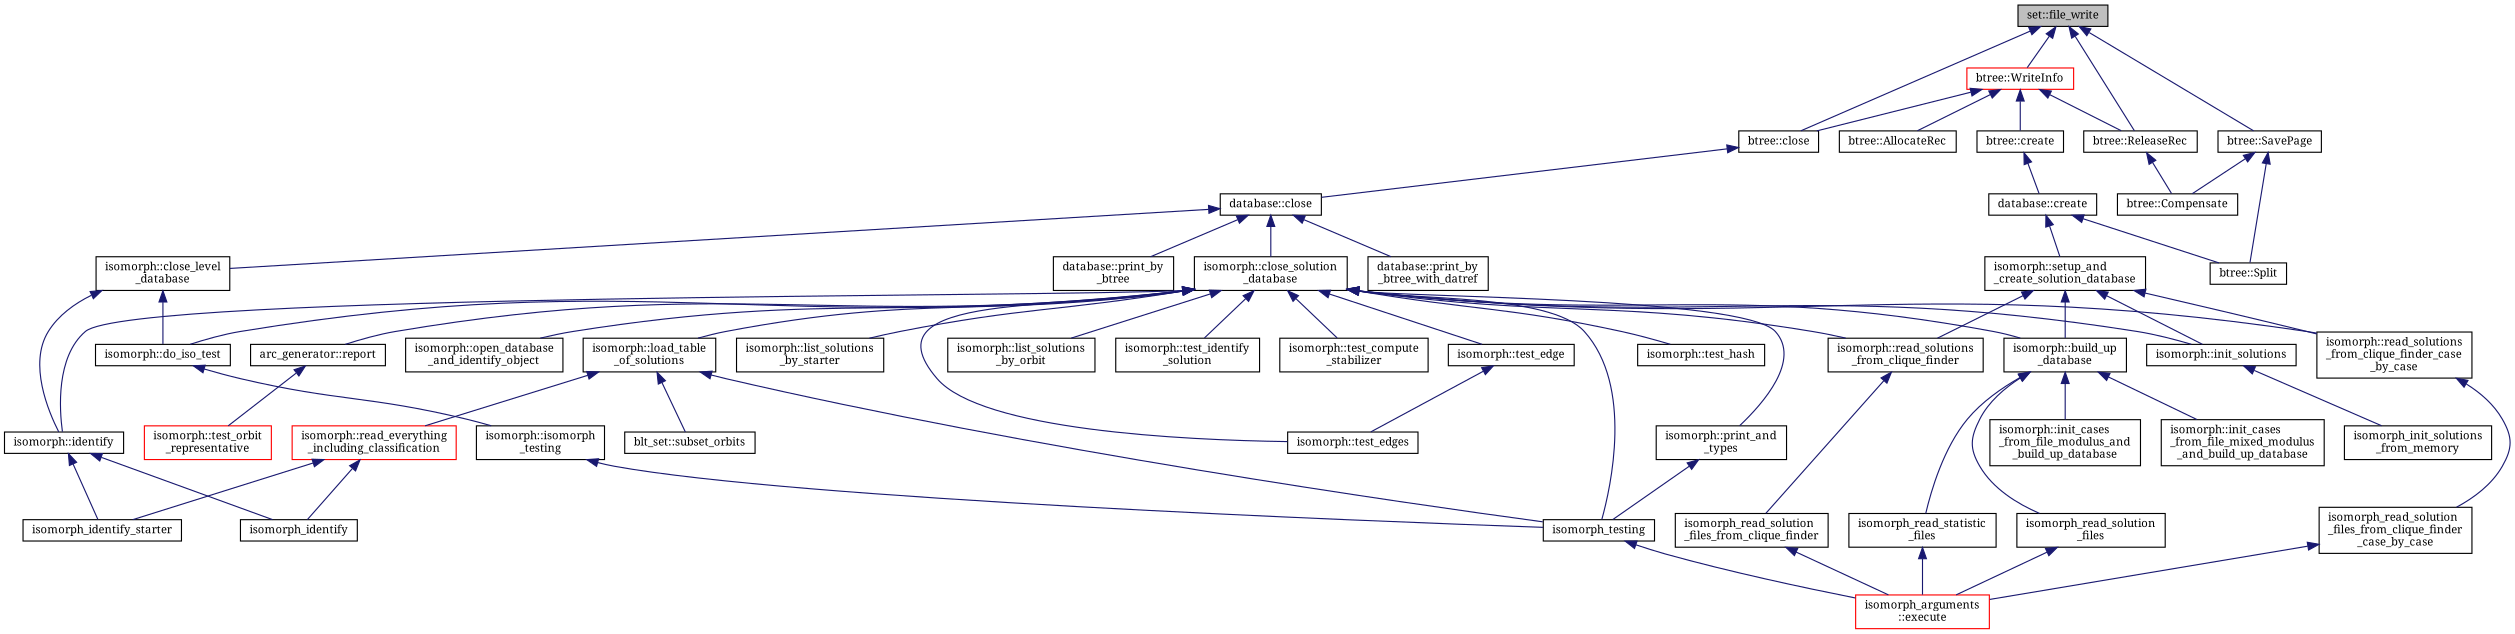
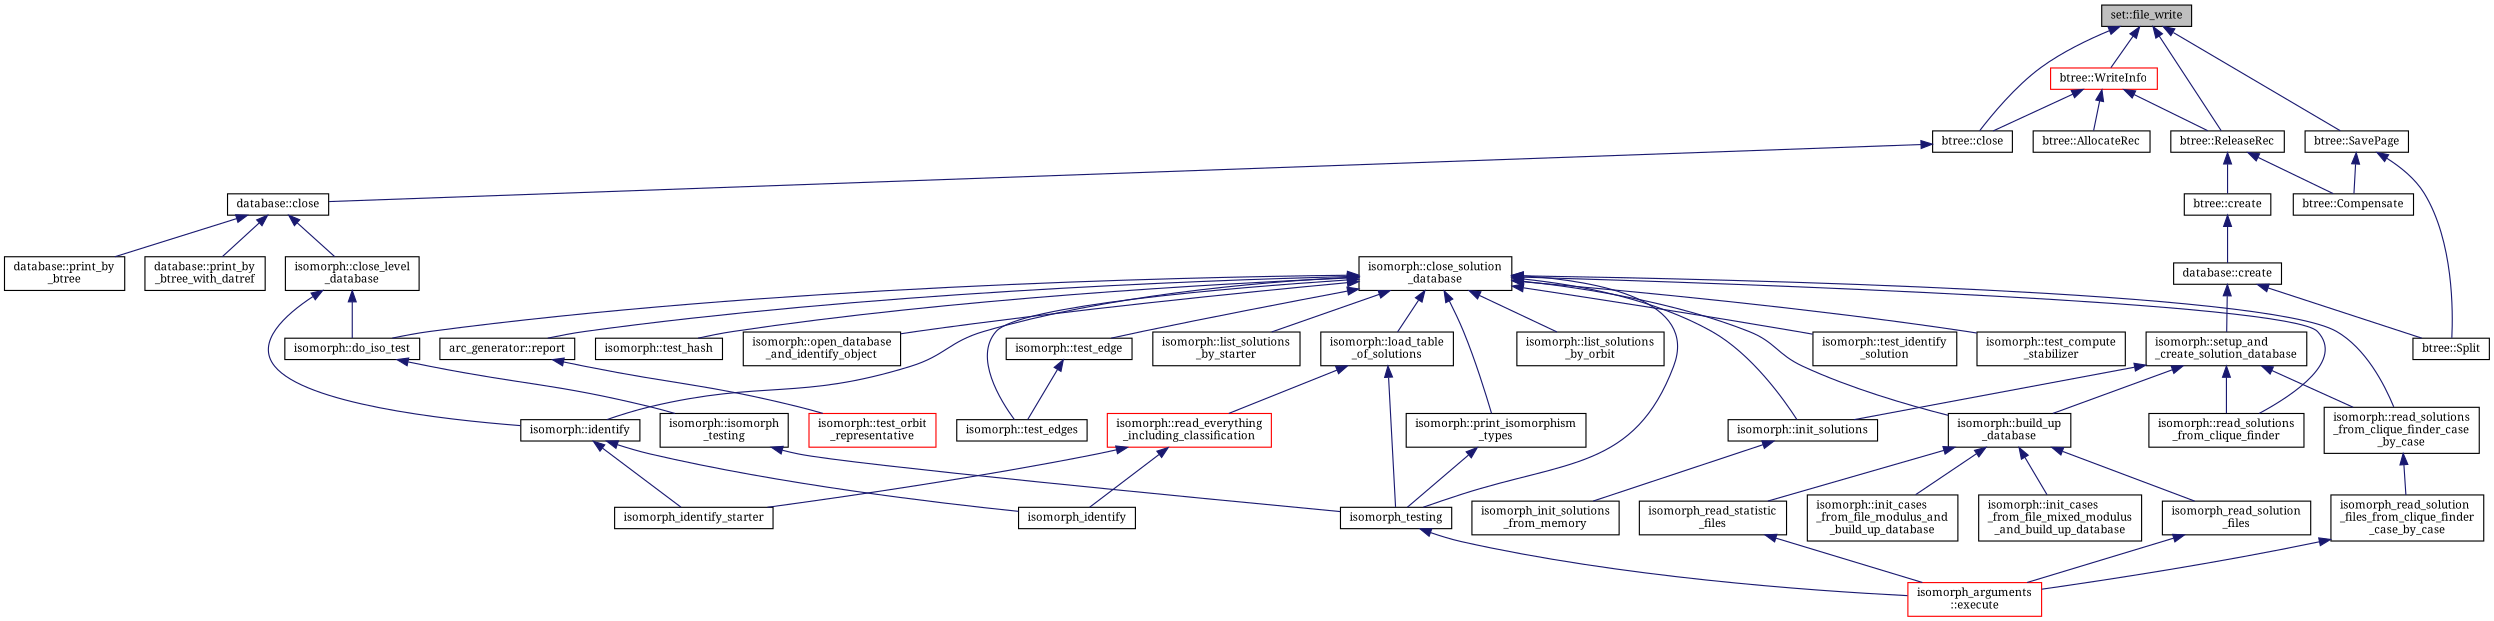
edge "btree::create" -> "btree::WriteInfo": now "btree::create" -> "btree::ReleaseRec"
edge "isomorph::close_solution _database" -> "database::close": removed
node "blt_set::subset_orbits": removed
node "isomorph::print_and _types": label "isomorph::print_and _types" -> "isomorph::print_isomorphism _types"
node "isomorph_read_solution _files_from_clique_finder": removed
